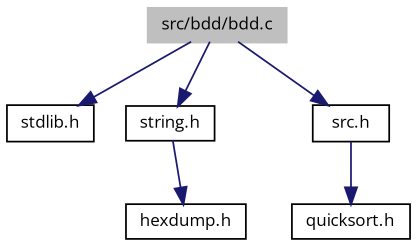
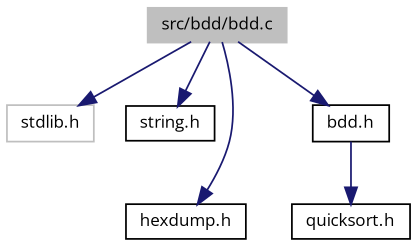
node "stdlib.h": color black -> grey75
node "src.h": label "src.h" -> "bdd.h"
edge "string.h" -> "hexdump.h": now "src/bdd/bdd.c" -> "hexdump.h"
